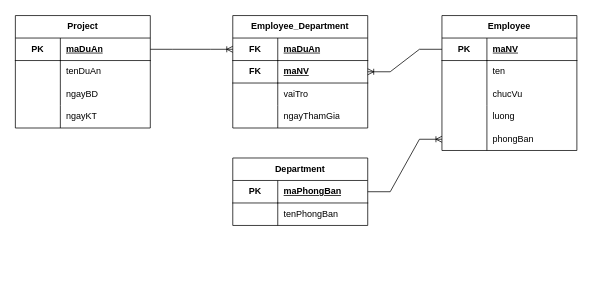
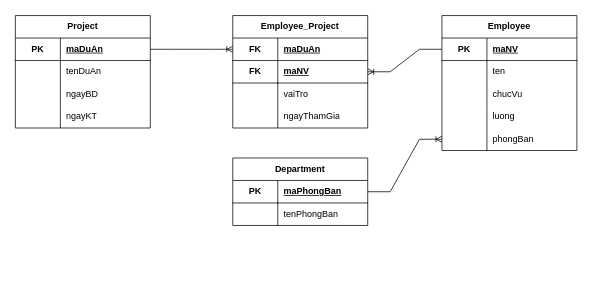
node "Employee_Department": label "Employee_Department" -> "Employee_Project"
